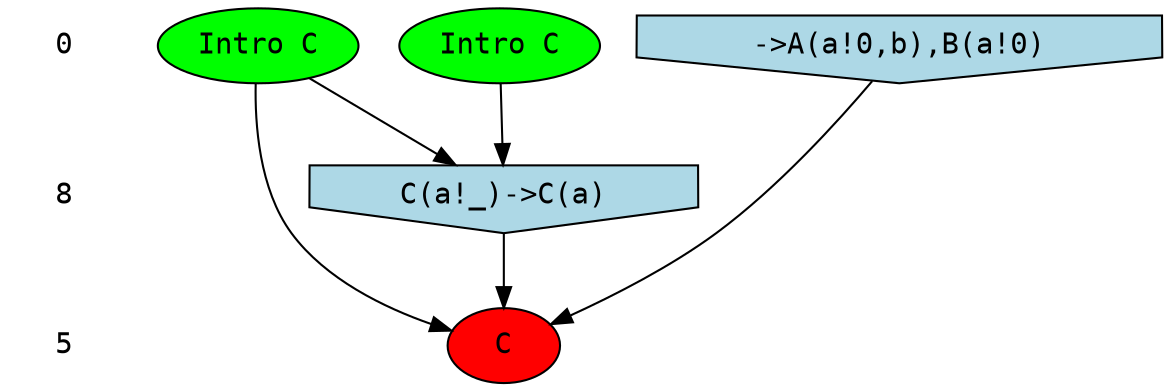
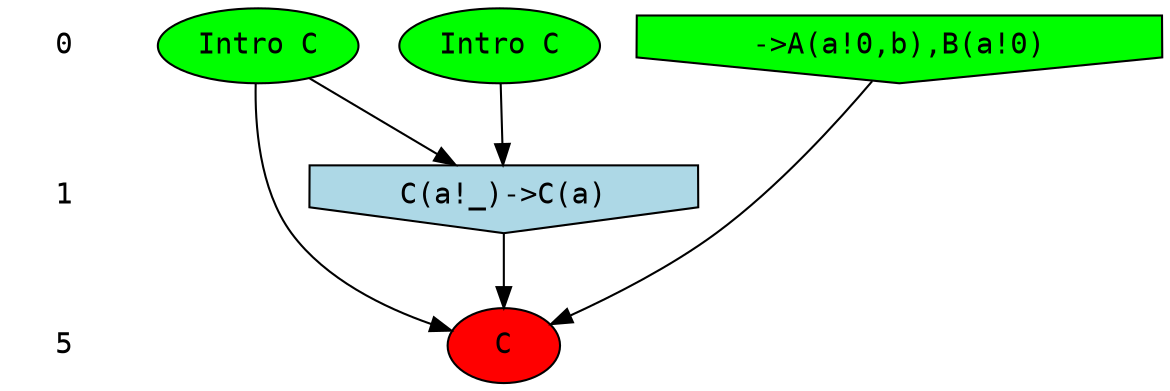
node "->A(a!0,b),B(a!0)": fillcolor lightblue -> green
node "8": label "8" -> "1"
